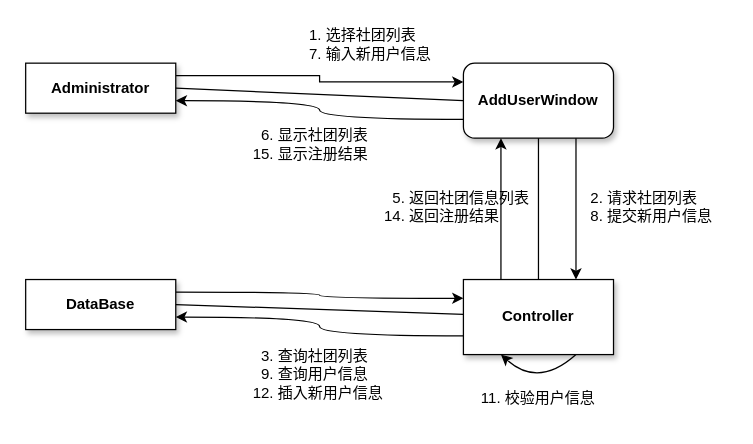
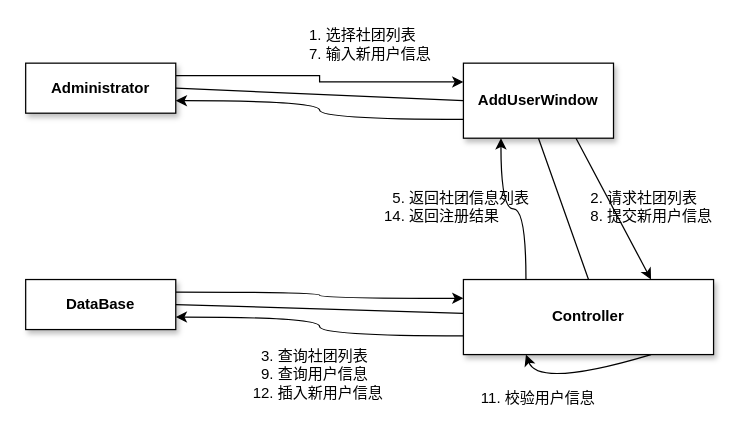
node "AddUserWindow": shape rounded rectangle -> rectangle
node "6. 显示社团列表 15. 显示注册结果": removed
node "Controller": size 150x75 -> 250x75
